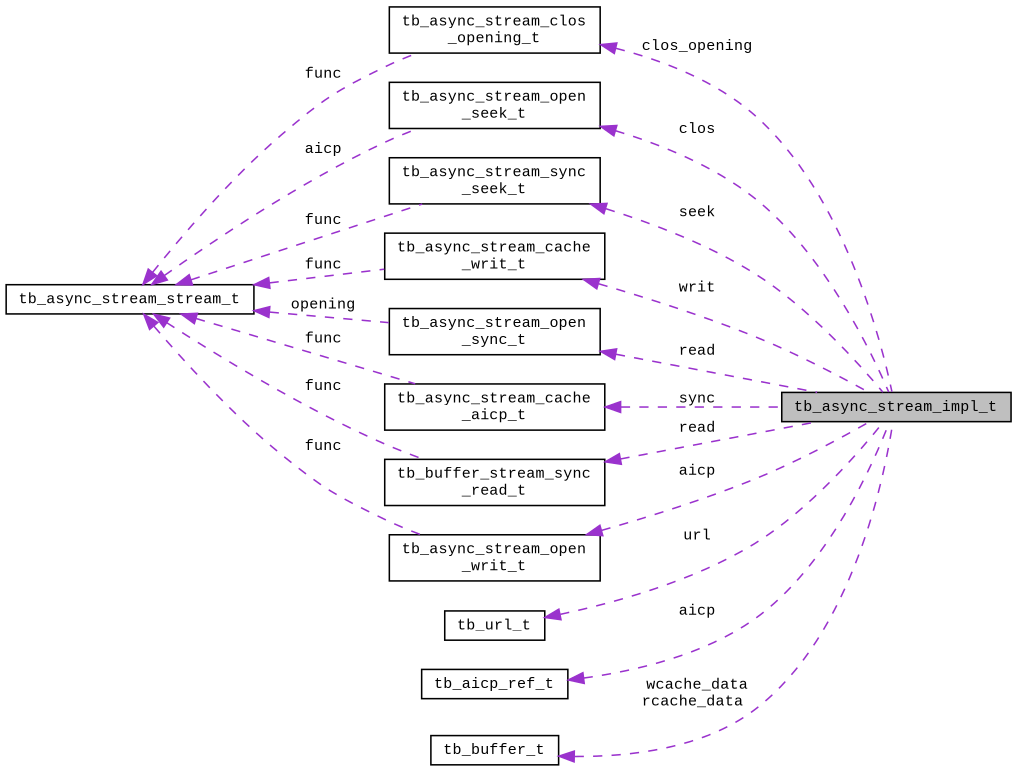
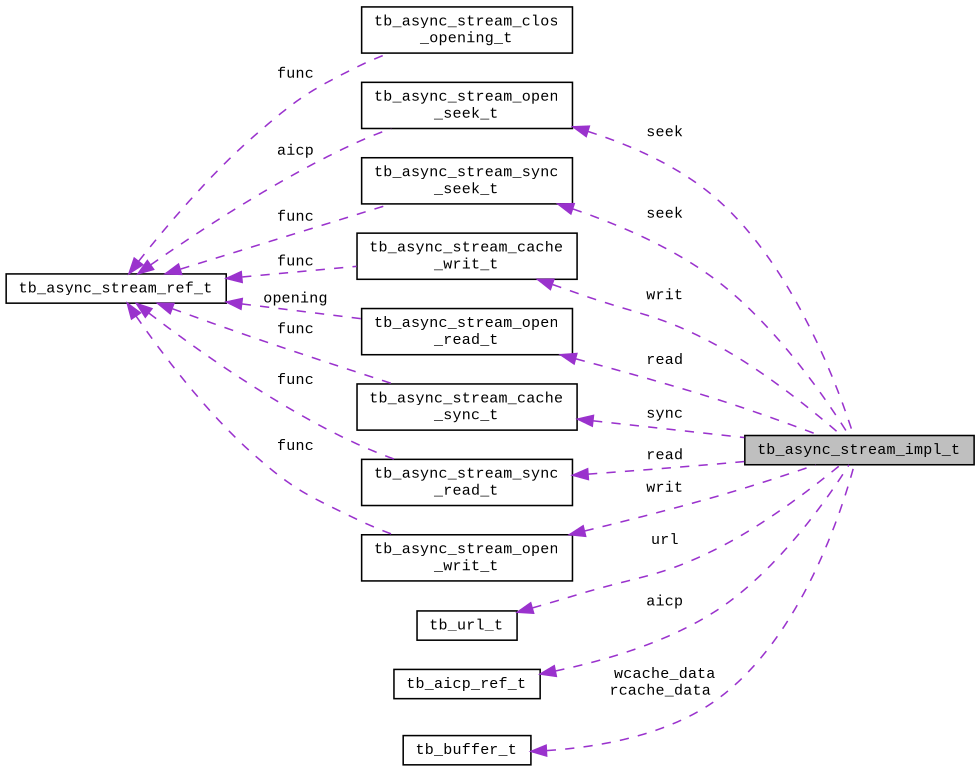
edge "tb_async_stream_impl_t" -> "tb_async_stream_open _seek_t": label " clos" -> " seek"
edge "tb_async_stream_impl_t" -> "tb_async_stream_clos _opening_t": removed, label "clos_opening"
node "tb_async_stream_stream_t": label "tb_async_stream_stream_t" -> "tb_async_stream_ref_t"
node "tb_async_stream_open _sync_t": label "tb_async_stream_open _sync_t" -> "tb_async_stream_open _read_t"
node "tb_async_stream_cache _aicp_t": label "tb_async_stream_cache _aicp_t" -> "tb_async_stream_cache _sync_t"
edge "tb_async_stream_impl_t" -> "tb_async_stream_open _writ_t": label " aicp" -> " writ"
node "tb_buffer_stream_sync _read_t": label "tb_buffer_stream_sync _read_t" -> "tb_async_stream_sync _read_t"
